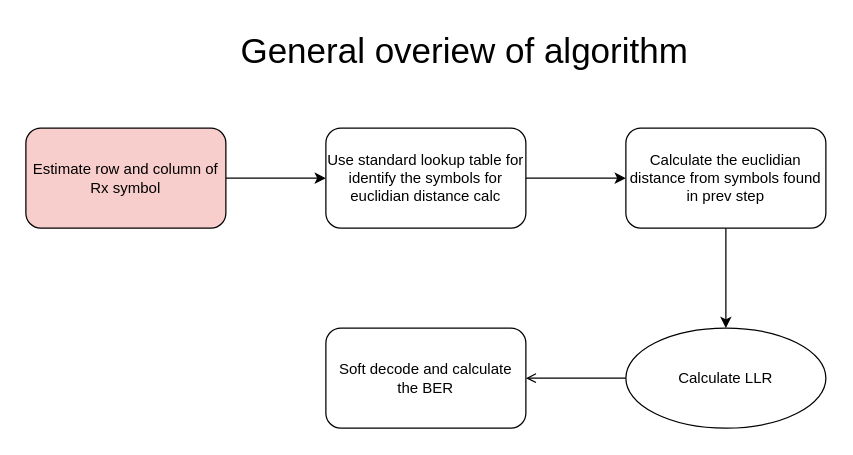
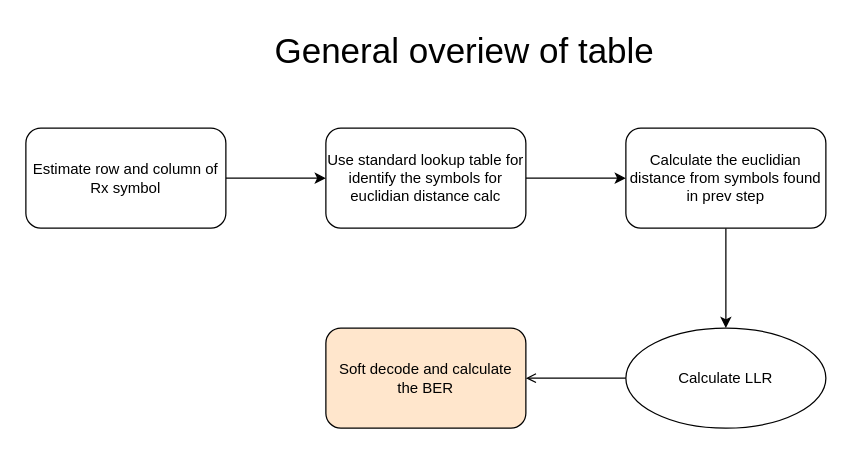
node "General overiew of algorithm": label "General overiew of algorithm" -> "General overiew of table"
node "Estimate row and column of Rx symbol": fillcolor #f8cecc -> #ffffff
node "Soft decode and calculate the BER": fillcolor #ffffff -> #ffe6cc
